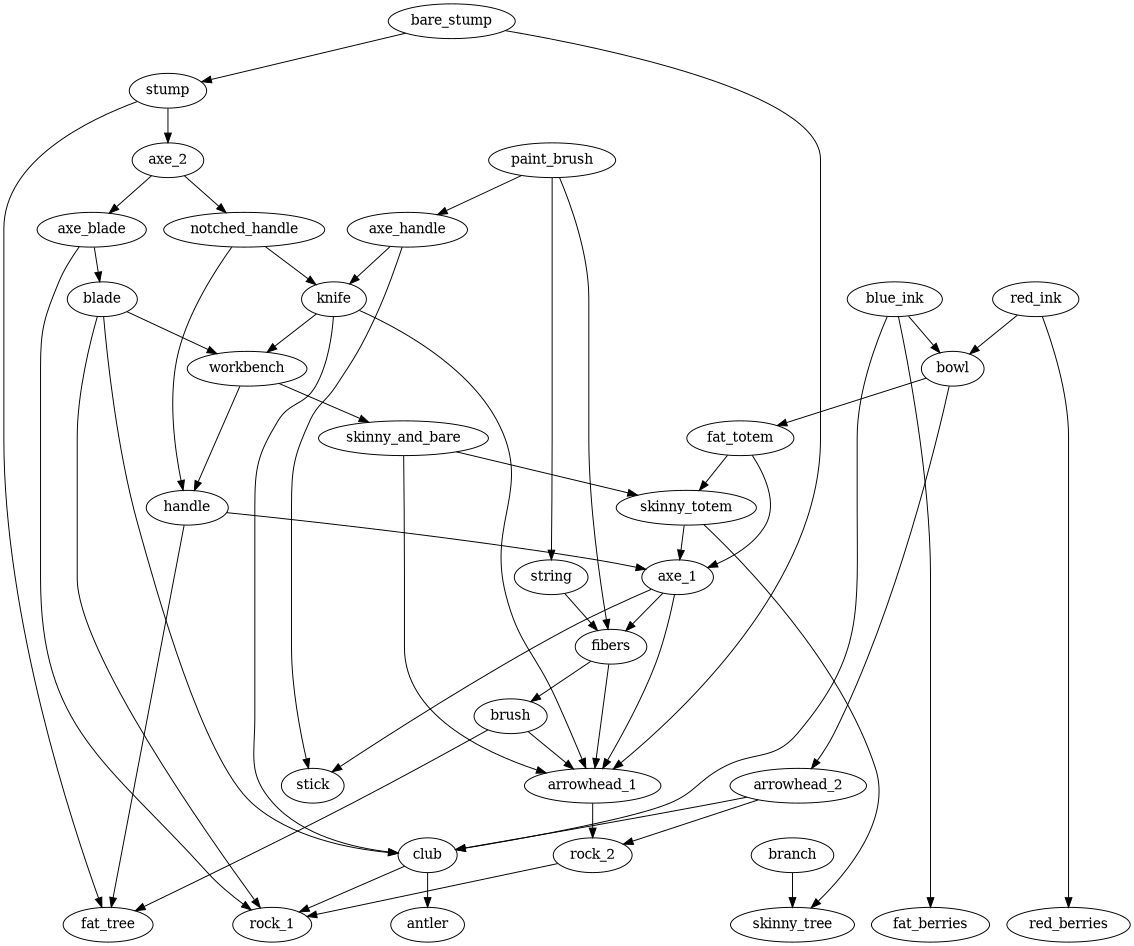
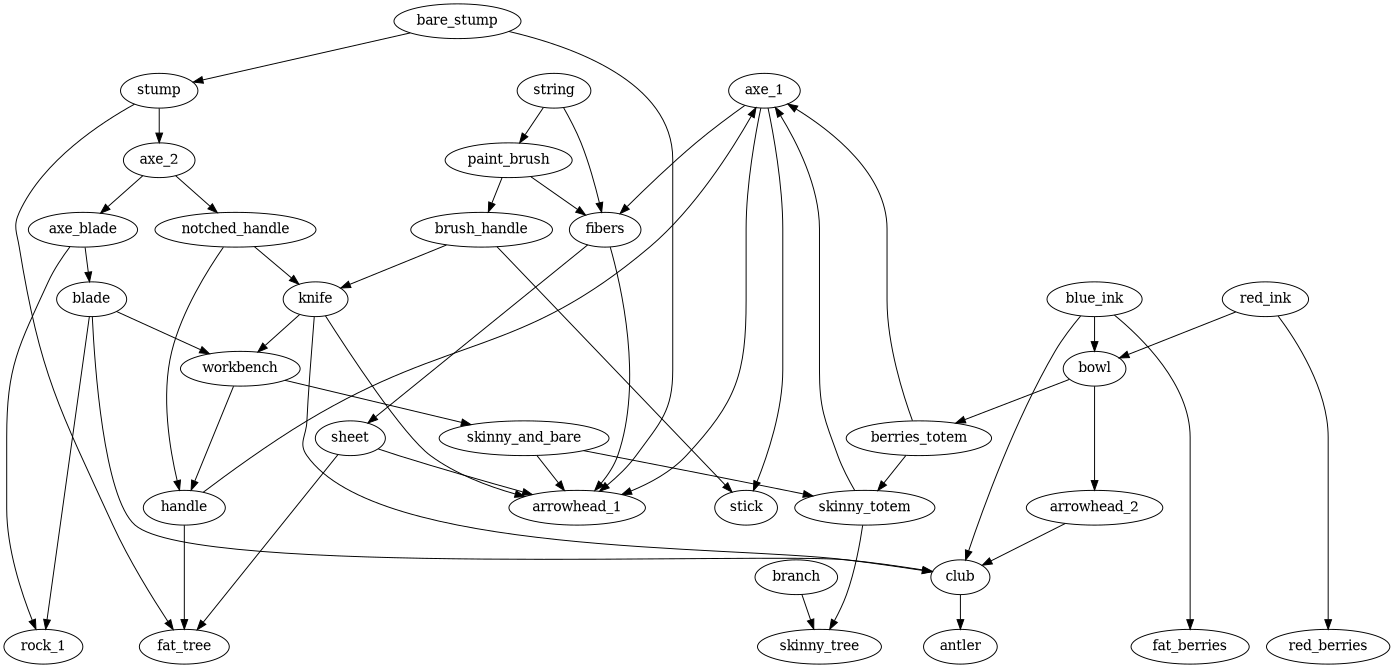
node "axe_handle": label "axe_handle" -> "brush_handle"
edge "paint_brush" -> "string": reversed
node "fat_totem": label "fat_totem" -> "berries_totem"
node "brush": label "brush" -> "sheet"
node "rock_2": removed
edge "club" -> "rock_1": removed
